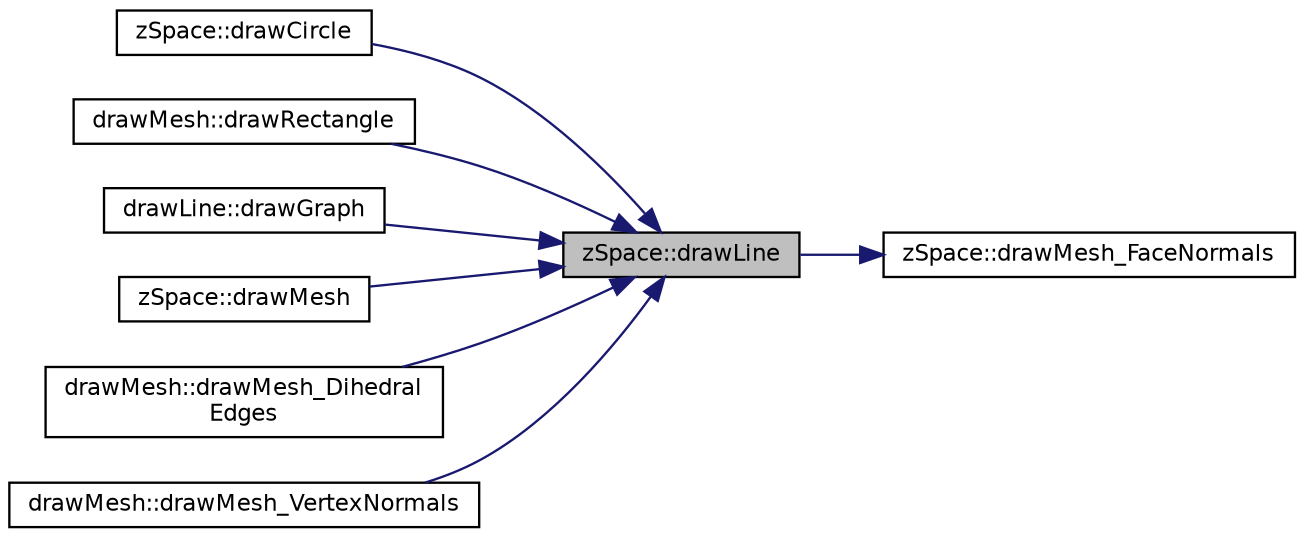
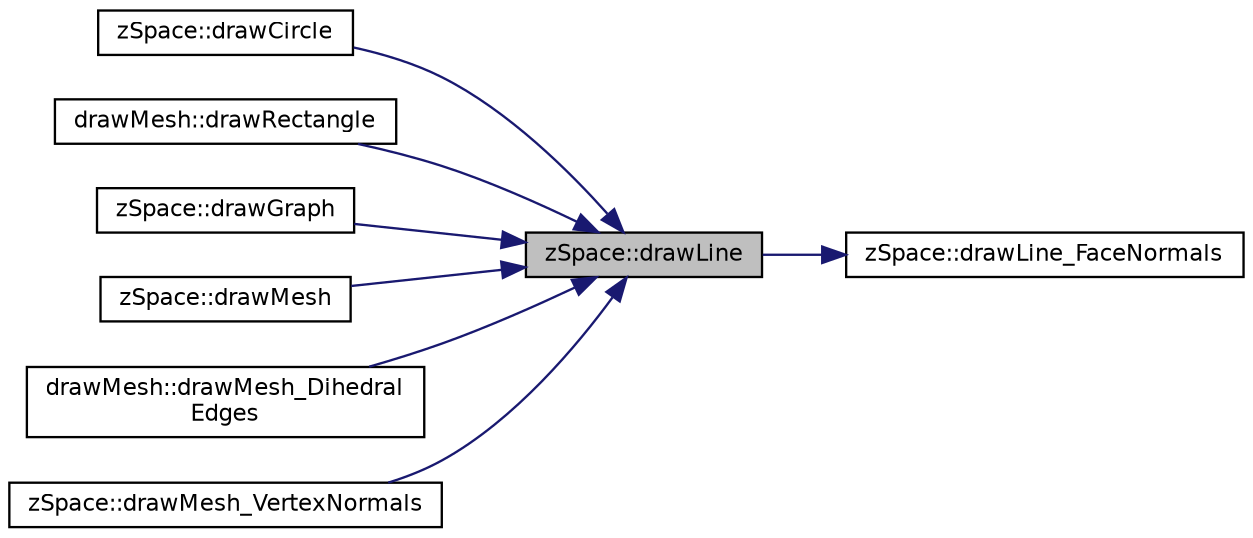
node "drawLine::drawGraph": label "drawLine::drawGraph" -> "zSpace::drawGraph"
node "zSpace::drawMesh_FaceNormals": label "zSpace::drawMesh_FaceNormals" -> "zSpace::drawLine_FaceNormals"
node "drawMesh::drawMesh_VertexNormals": label "drawMesh::drawMesh_VertexNormals" -> "zSpace::drawMesh_VertexNormals"
